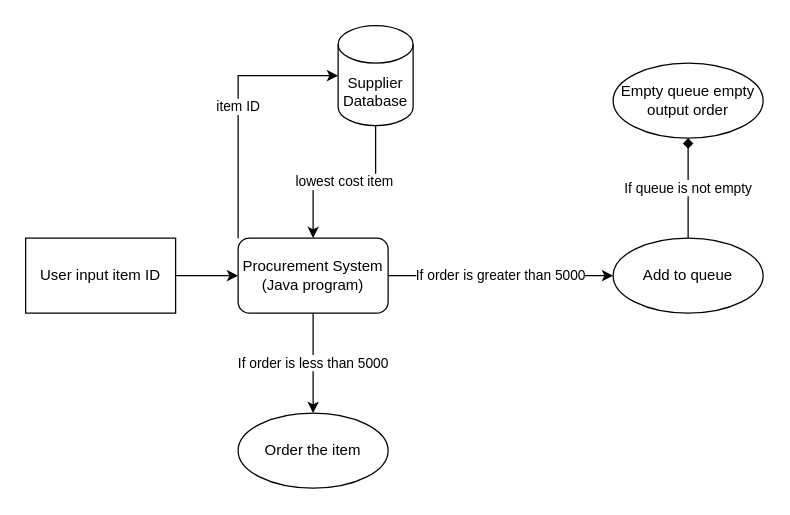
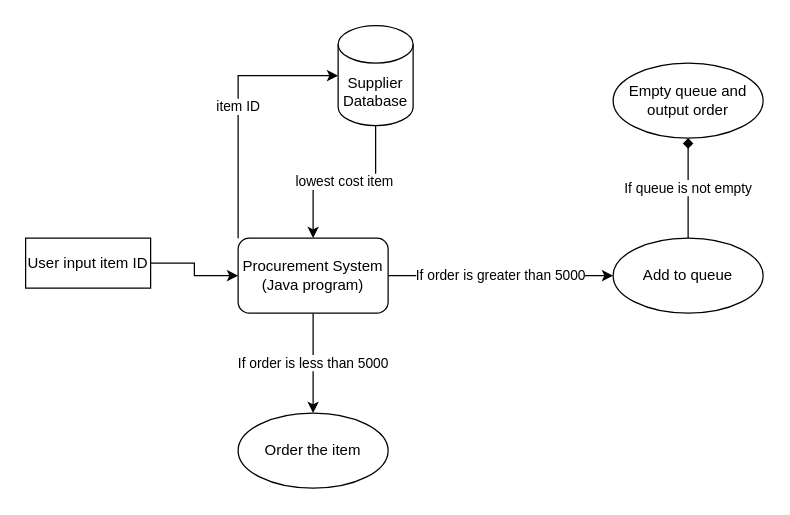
node "Empty queue empty output order": label "Empty queue empty output order" -> "Empty queue and output order"
node "User input item ID": size 150x75 -> 125x50
